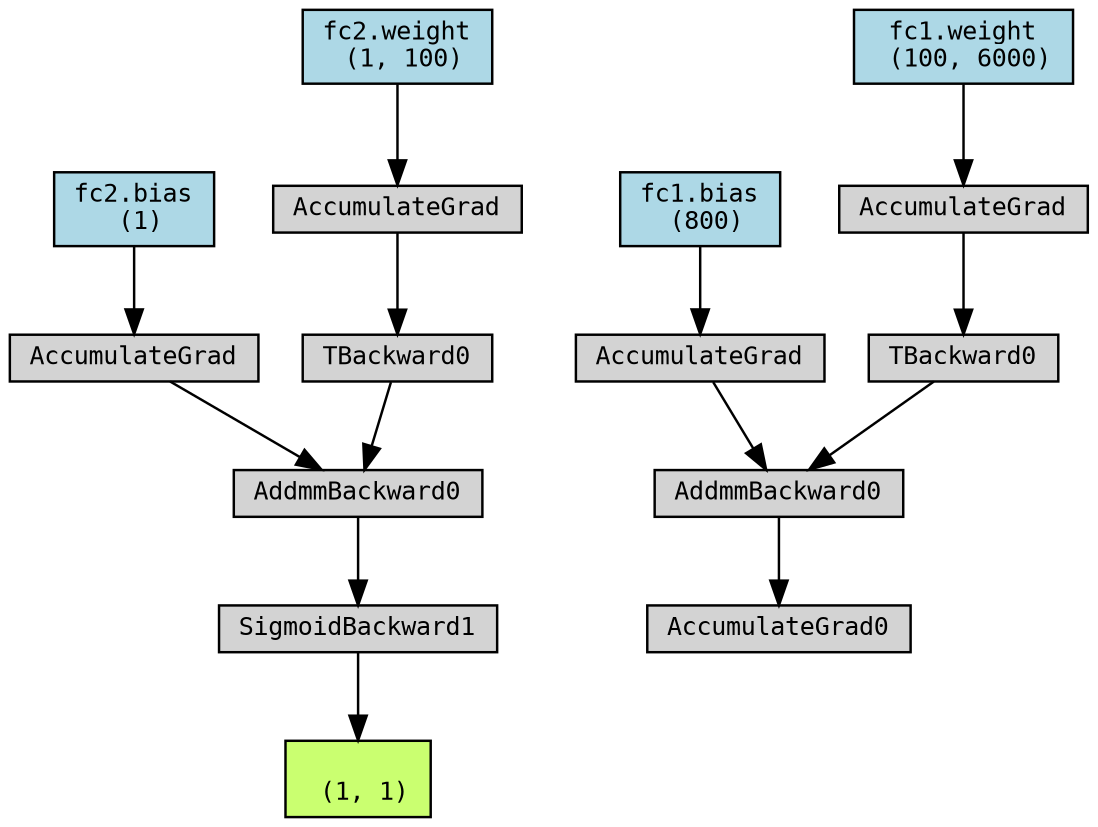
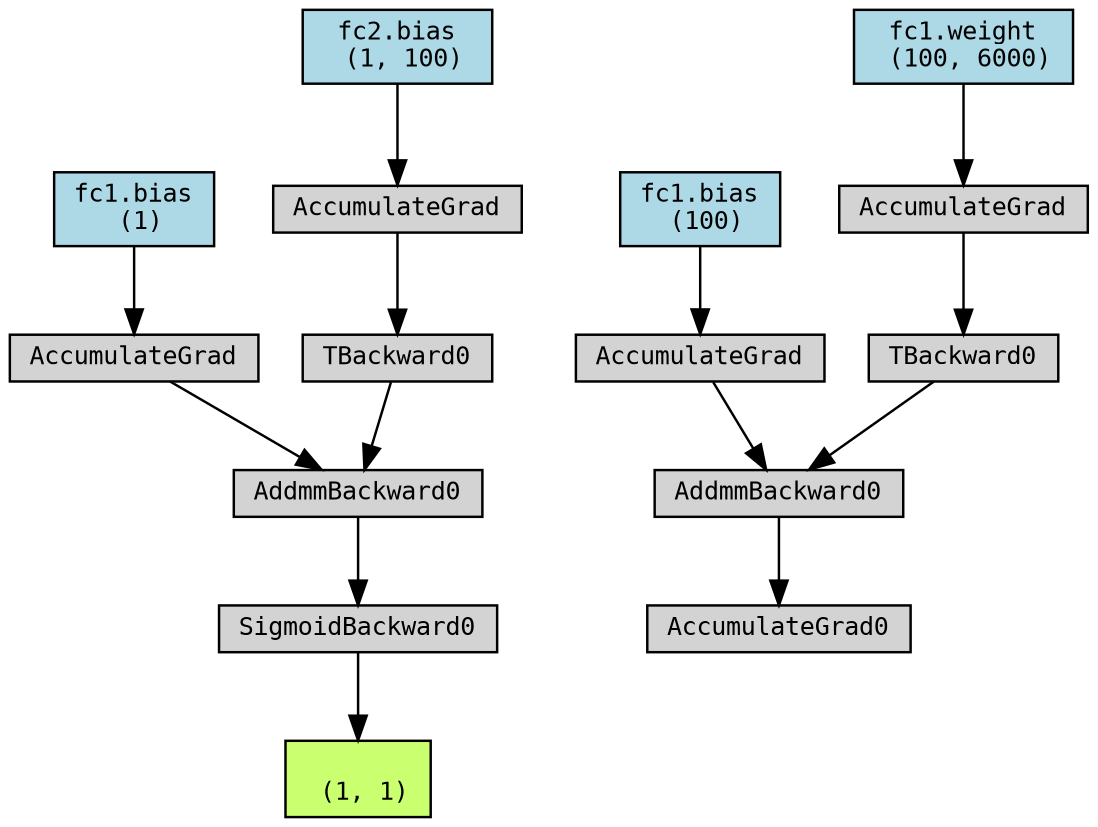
node "fc2.weight (1, 100)": label "fc2.weight (1, 100)" -> "fc2.bias (1, 100)"
node "fc2.bias (1)": label "fc2.bias (1)" -> "fc1.bias (1)"
node "fc1.bias (800)": label "fc1.bias (800)" -> "fc1.bias (100)"
node "SigmoidBackward1": label "SigmoidBackward1" -> "SigmoidBackward0"
